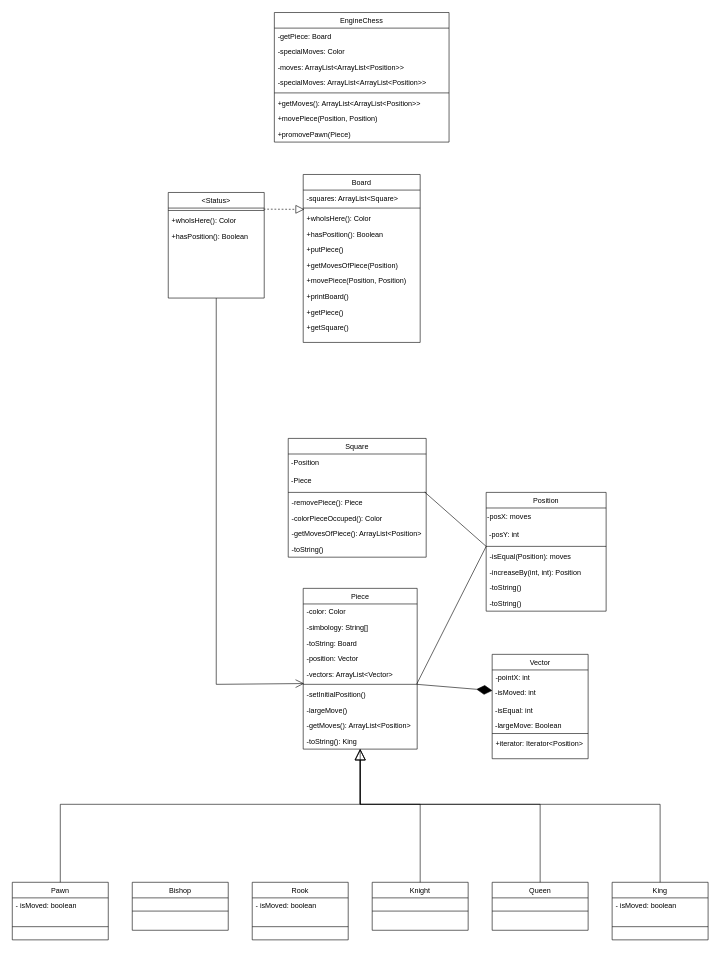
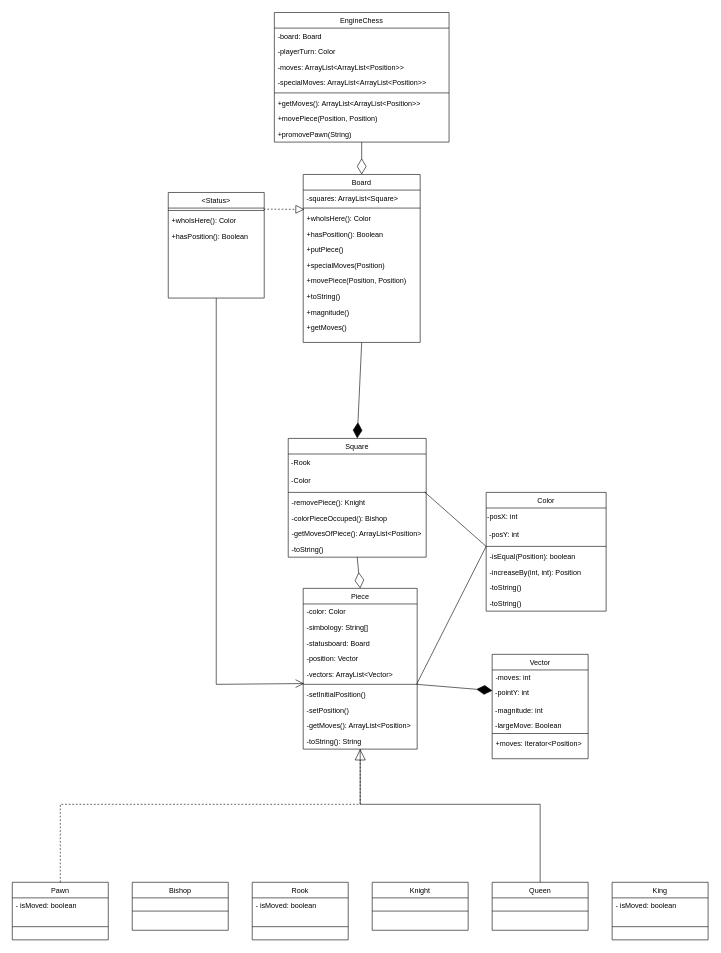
node "-getPiece: Board": label "-getPiece: Board" -> "-board: Board"
node "-specialMoves: Color": label "-specialMoves: Color" -> "-playerTurn: Color"
node "+promovePawn(Piece)": label "+promovePawn(Piece)" -> "+promovePawn(String)"
edge "EngineChess" -> "Board": added
node "+getMovesOfPiece(Position)": label "+getMovesOfPiece(Position)" -> "+specialMoves(Position)"
node "+printBoard()": label "+printBoard()" -> "+toString()"
node "+getPiece()": label "+getPiece()" -> "+magnitude()"
node "+getSquare()": label "+getSquare()" -> "+getMoves()"
edge "Board" -> "Square": added
node "-Position": label "-Position" -> "-Rook"
node "-Piece": label "-Piece" -> "-Color"
node "Position": label "Position" -> "Color"
node "-removePiece(): Piece": label "-removePiece(): Piece" -> "-removePiece(): Knight"
node "-posX: moves": label "-posX: moves" -> "-posX: int"
node "-colorPieceOccuped(): Color": label "-colorPieceOccuped(): Color" -> "-colorPieceOccuped(): Bishop"
node "-isEqual(Position): moves": label "-isEqual(Position): moves" -> "-isEqual(Position): boolean"
edge "Square" -> "Piece": added
node "-toString: Board": label "-toString: Board" -> "-statusboard: Board"
node "-pointX: int": label "-pointX: int" -> "-moves: int"
node "-isMoved: int": label "-isMoved: int" -> "-pointY: int"
node "-largeMove()": label "-largeMove()" -> "-setPosition()"
node "-isEqual: int": label "-isEqual: int" -> "-magnitude: int"
node "-toString(): King": label "-toString(): King" -> "-toString(): String"
node "+iterator: Iterator<Position>": label "+iterator: Iterator<Position>" -> "+moves: Iterator<Position>"
edge "Pawn" -> "Piece": style solid -> dashed
edge "King" -> "Piece": removed
edge "Knight" -> "Piece": removed
